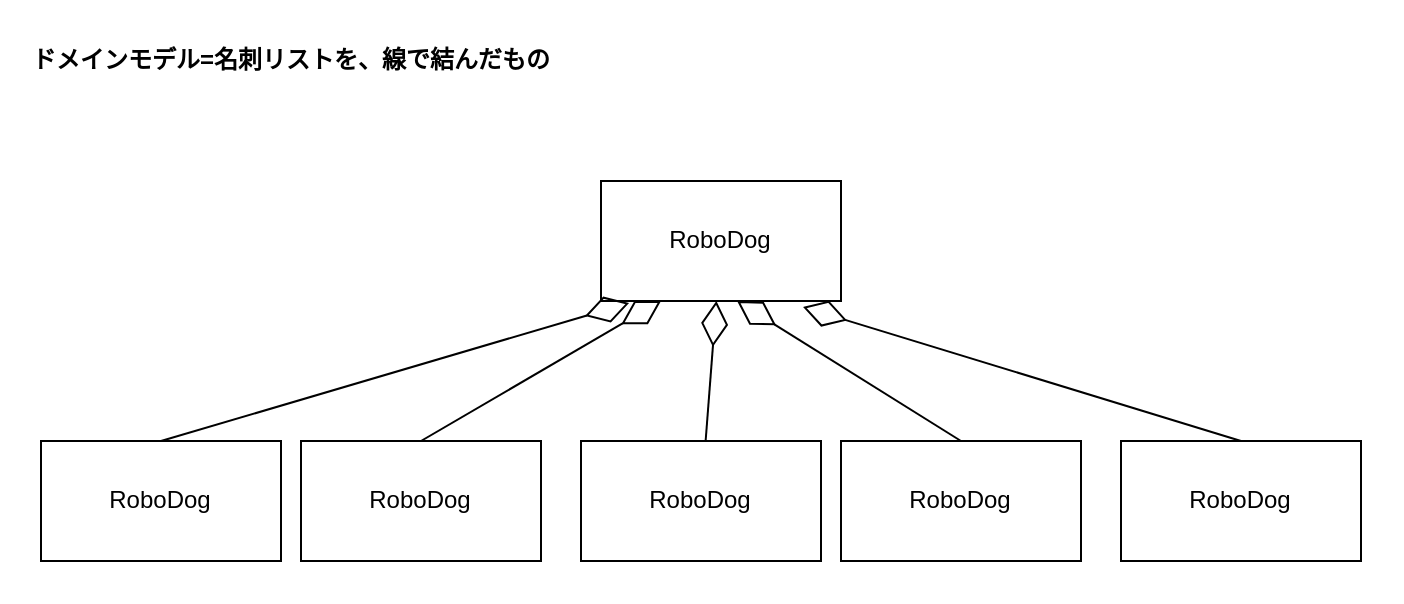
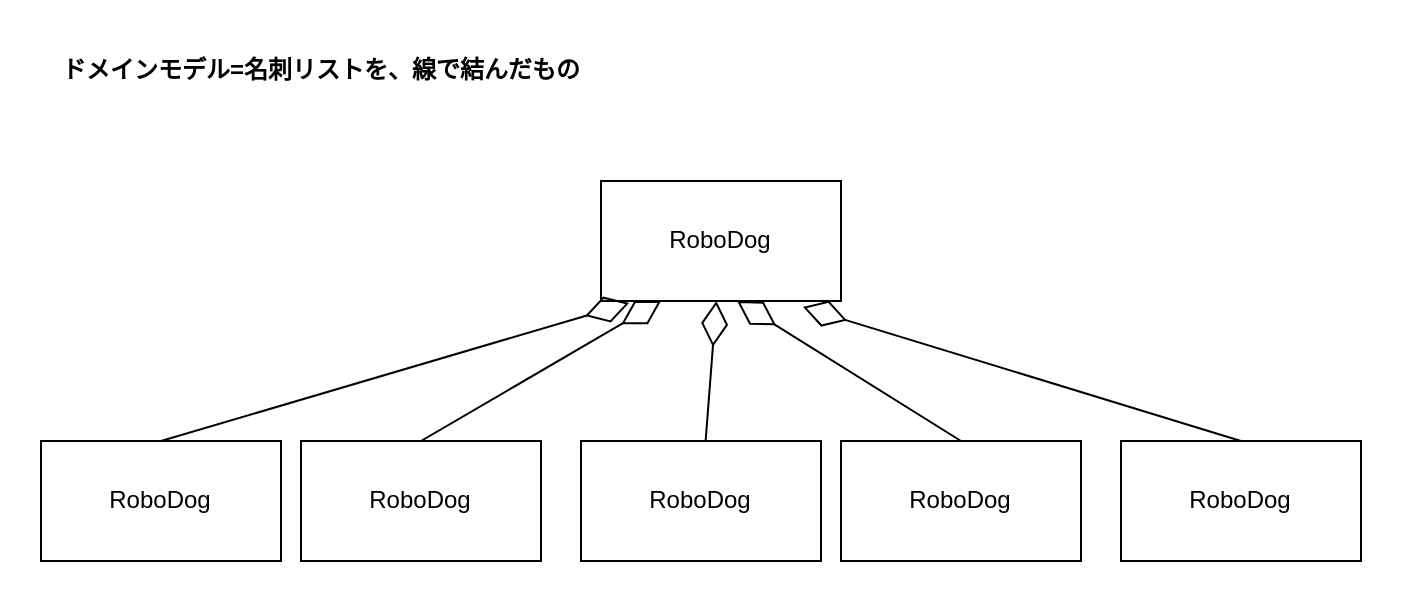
node "ドメインモデル=名刺リストを、線で結んだもの": moved (291, 61) -> (321, 71)
